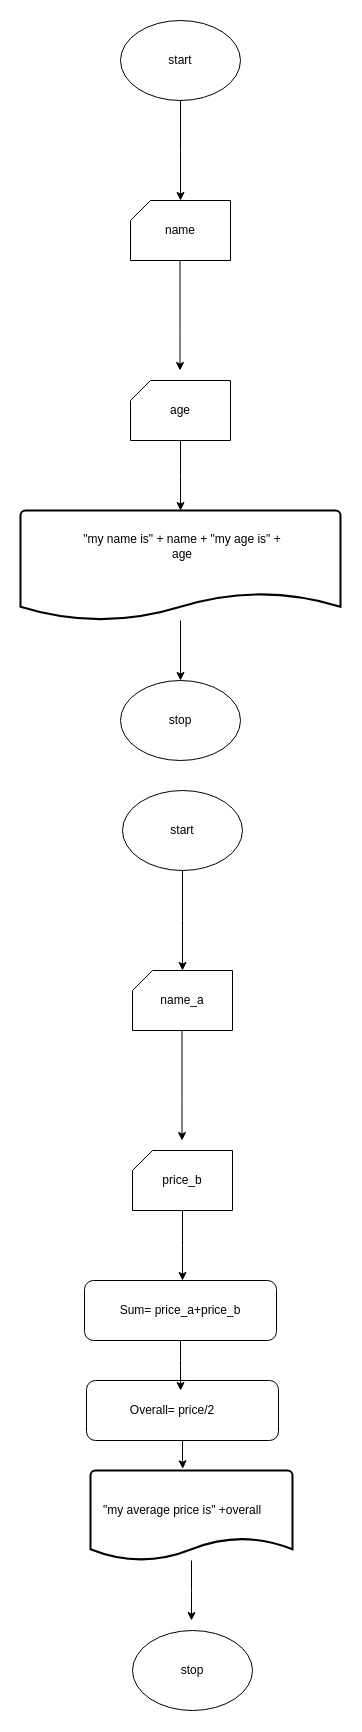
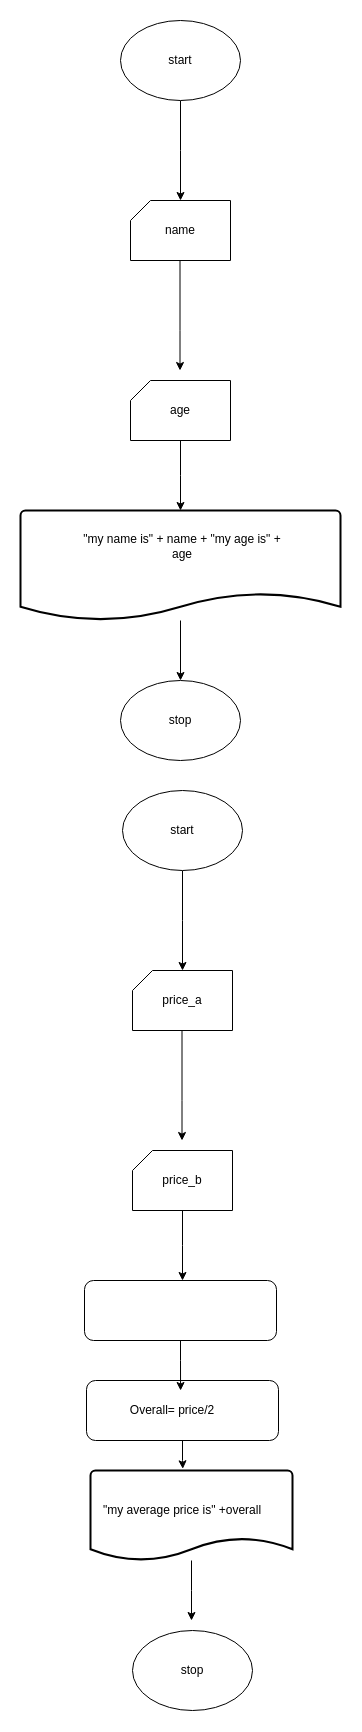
node "name_a": label "name_a" -> "price_a"
node "Sum= price_a+price_b": removed
